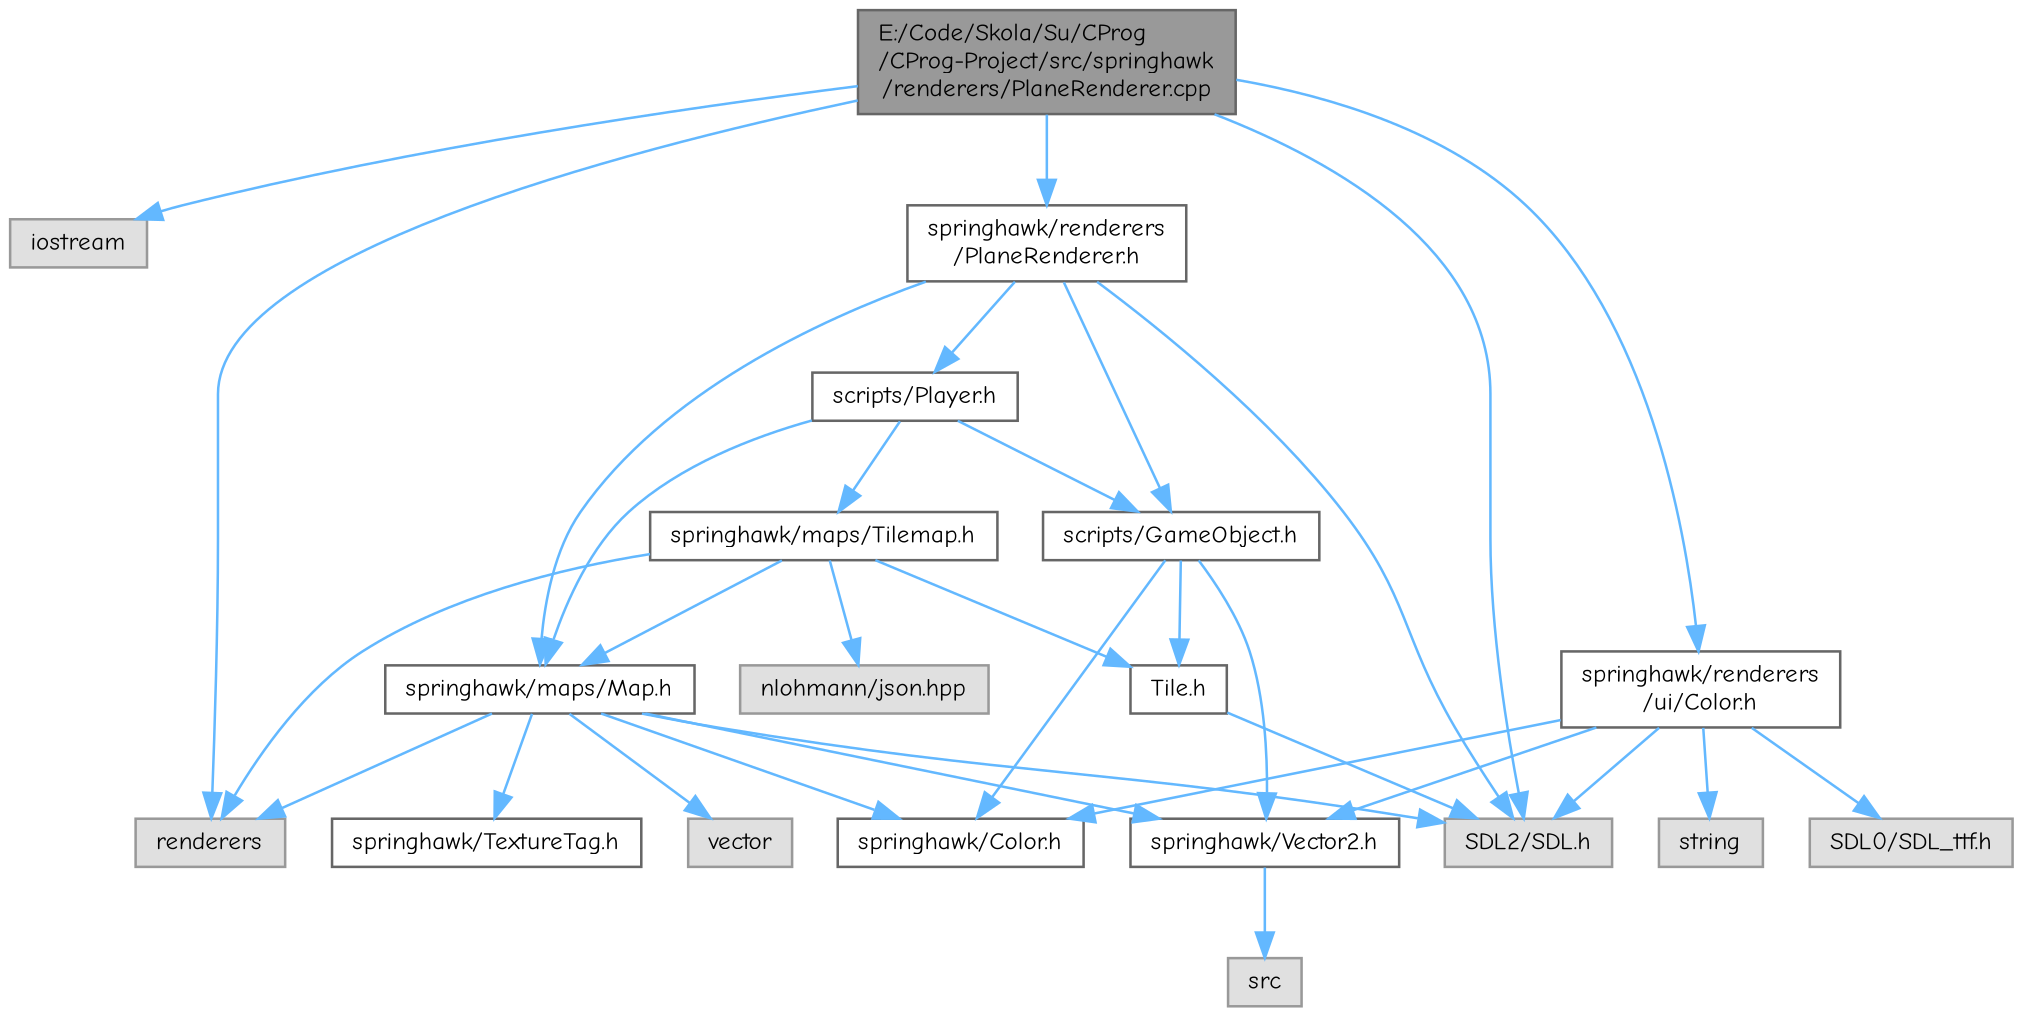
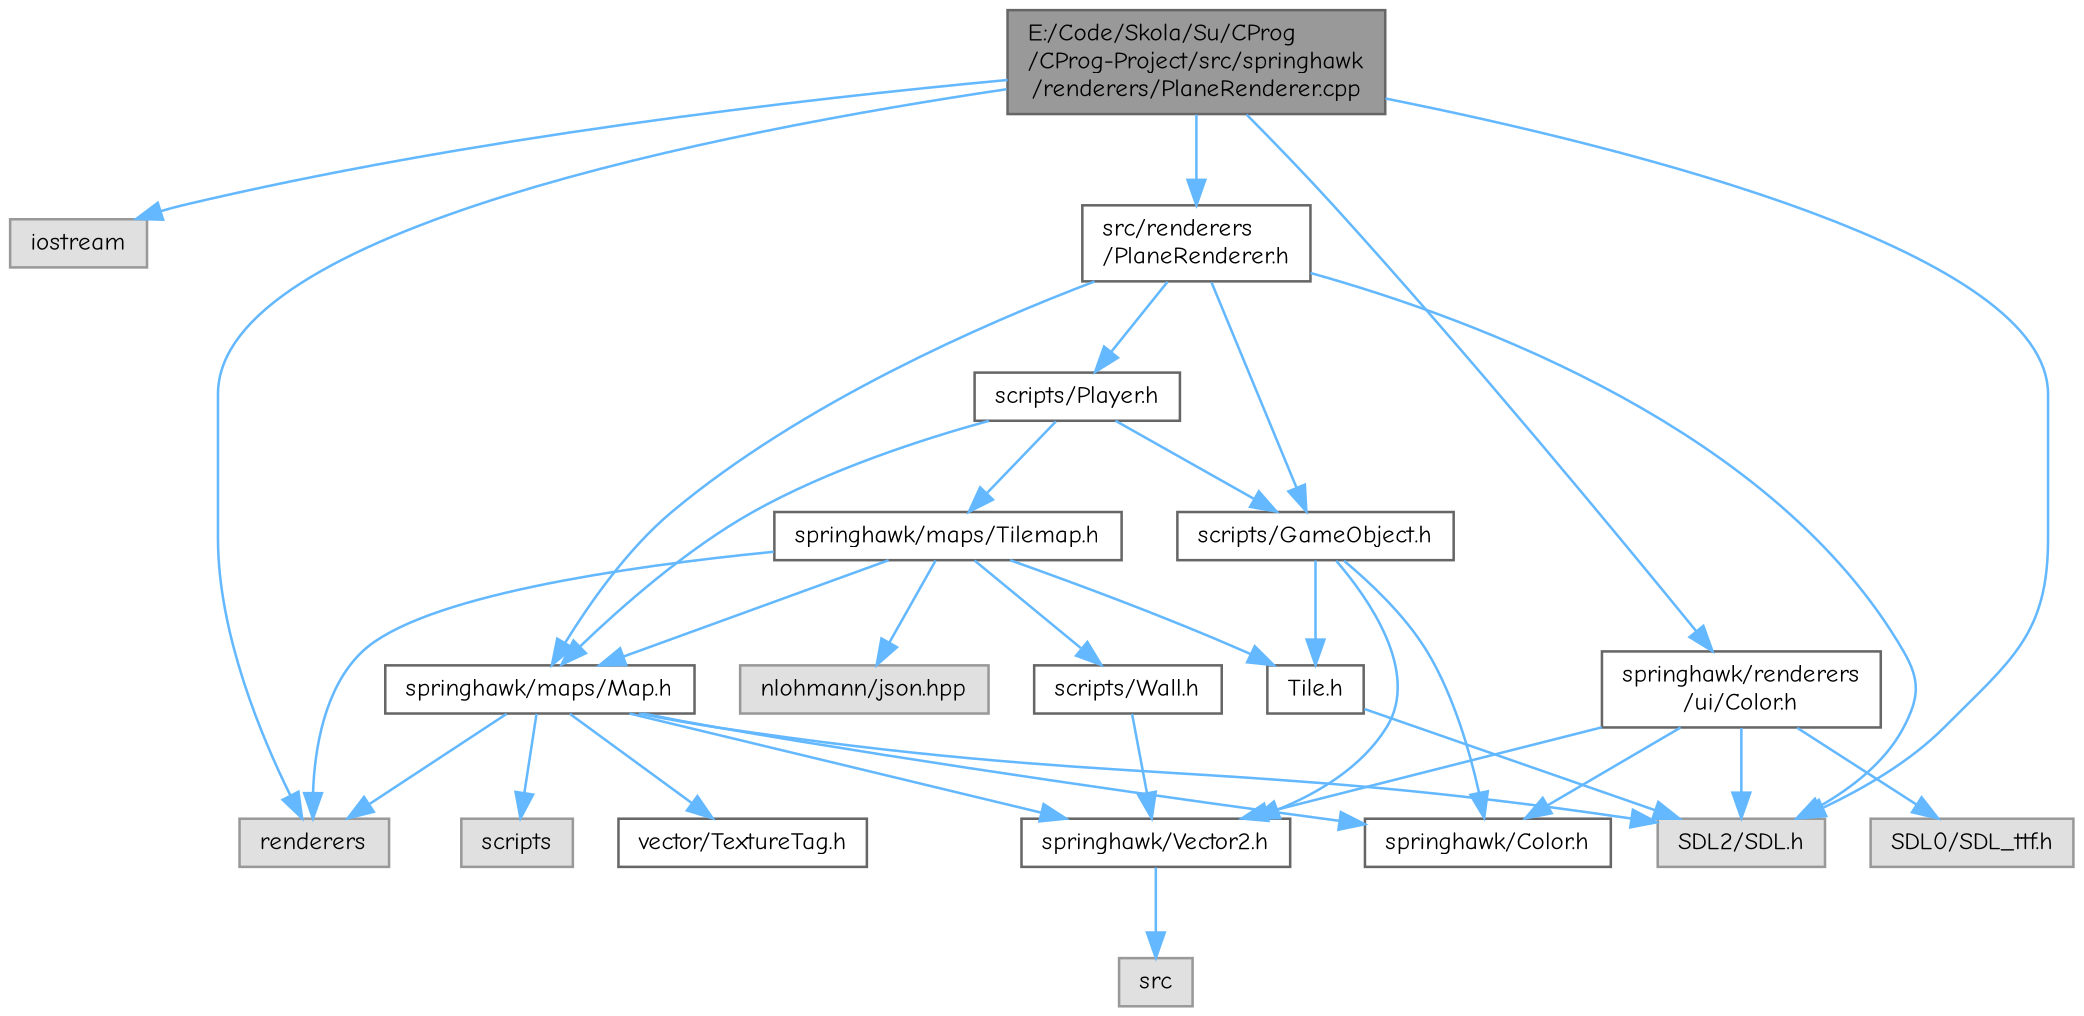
node "springhawk/renderers /PlaneRenderer.h": label "springhawk/renderers /PlaneRenderer.h" -> "src/renderers /PlaneRenderer.h"
node "scripts/Wall.h": added
node "springhawk/TextureTag.h": label "springhawk/TextureTag.h" -> "vector/TextureTag.h"
node "vector": label "vector" -> "scripts"
node "string": removed
